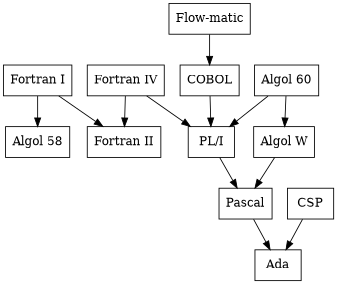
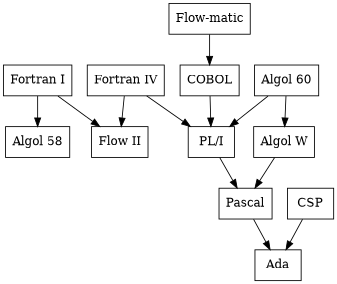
node "Fortran II": label "Fortran II" -> "Flow II"
